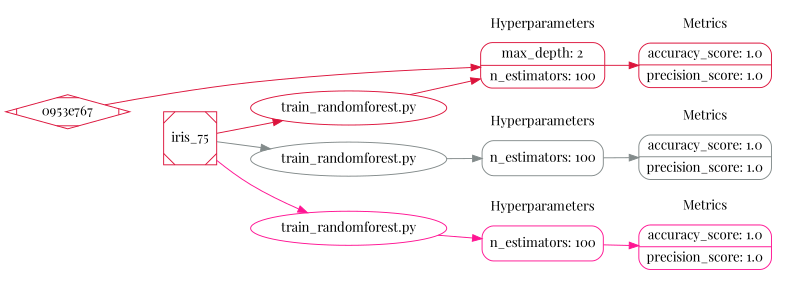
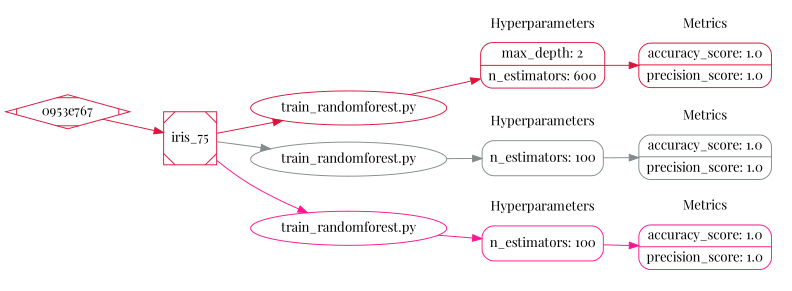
node "max_depth: 2": text "n_estimators: 100" -> "n_estimators: 600"
edge "0953e767" -> "max_depth: 2": now "0953e767" -> "iris_75"
